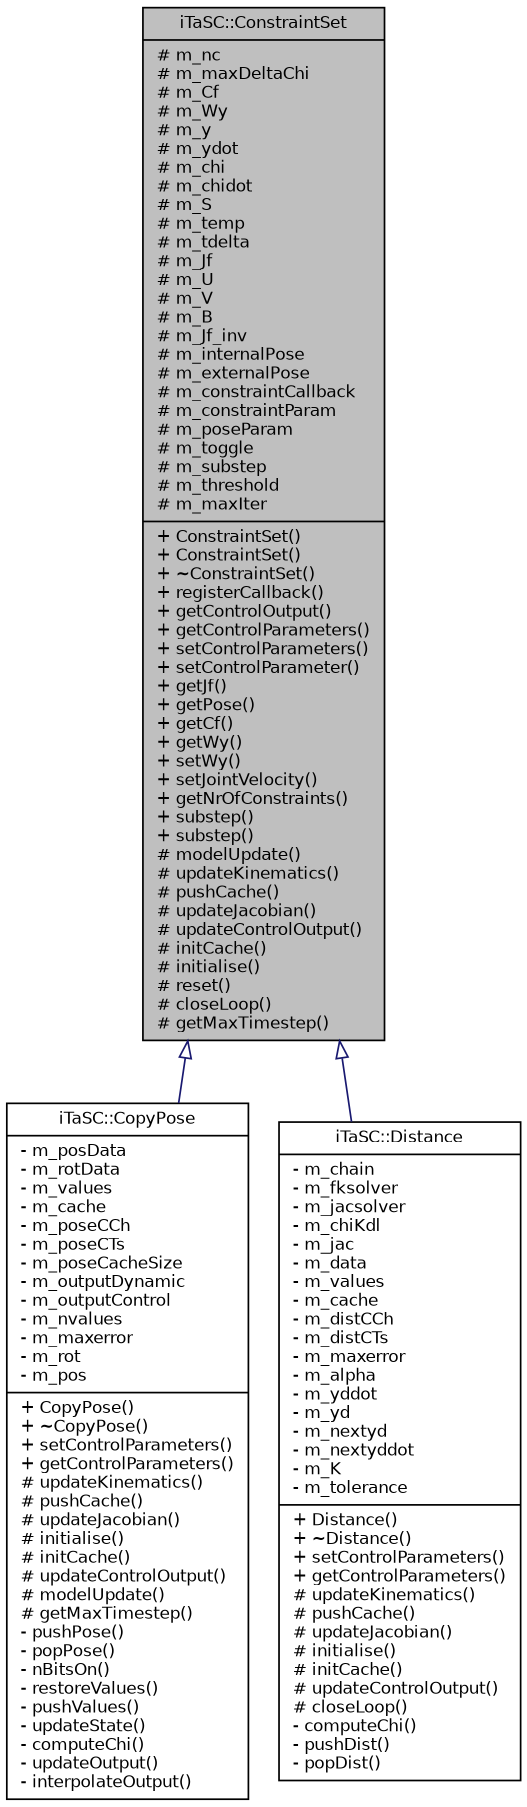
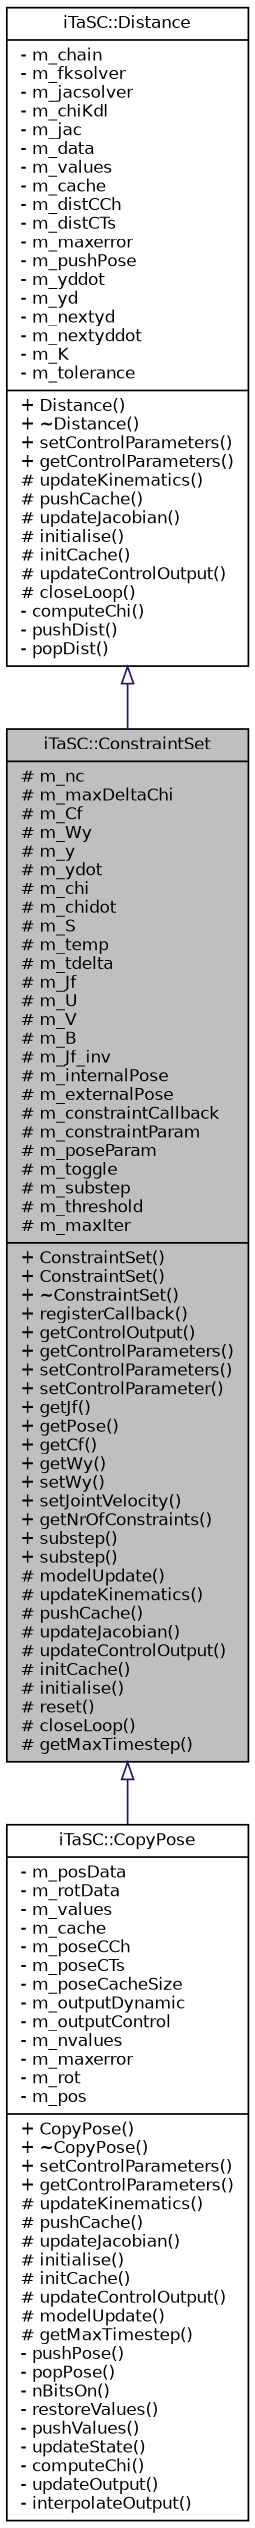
edge "iTaSC::Distance" -> "iTaSC::ConstraintSet": reversed
node "iTaSC::Distance": text "- m_alpha" -> "- m_pushPose"
